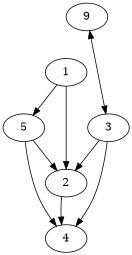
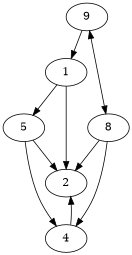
edge "9" -> "1": added
node "3": label "3" -> "8"
edge "2" -> "4": reversed
